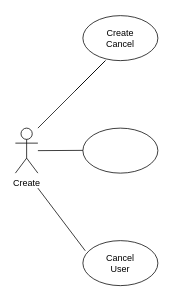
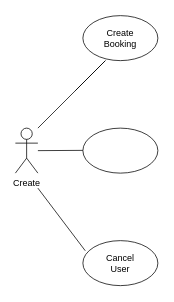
node "Create Cancel": label "Create Cancel" -> "Create Booking"
